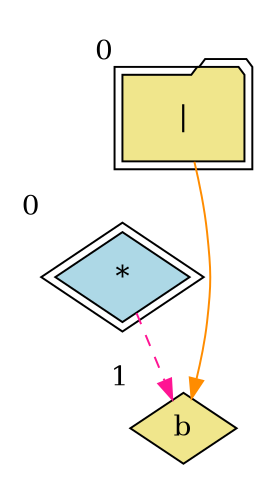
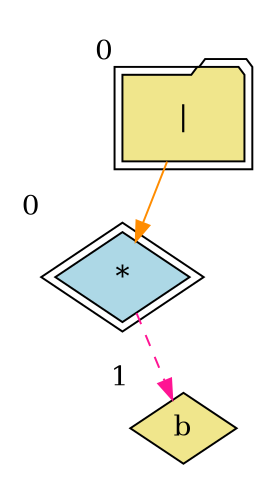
edge "| 0" -> "b 1": now "| 0" -> "* 0"
